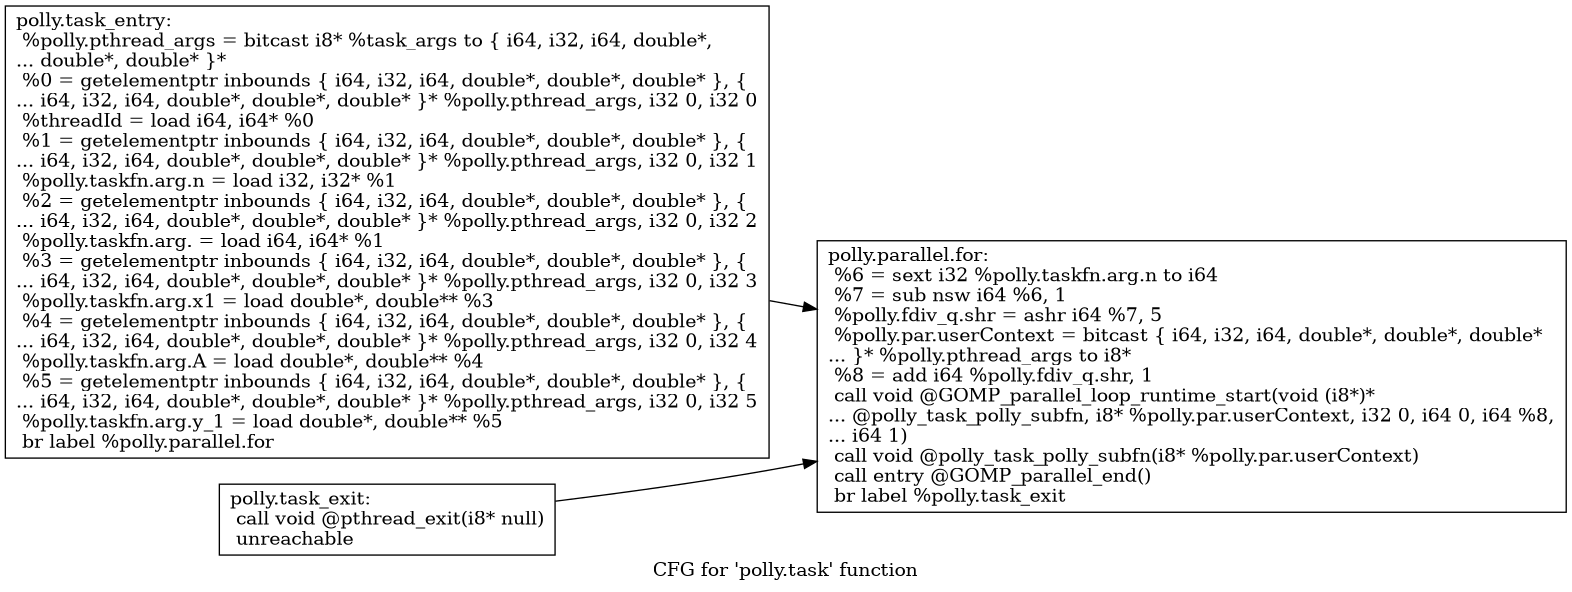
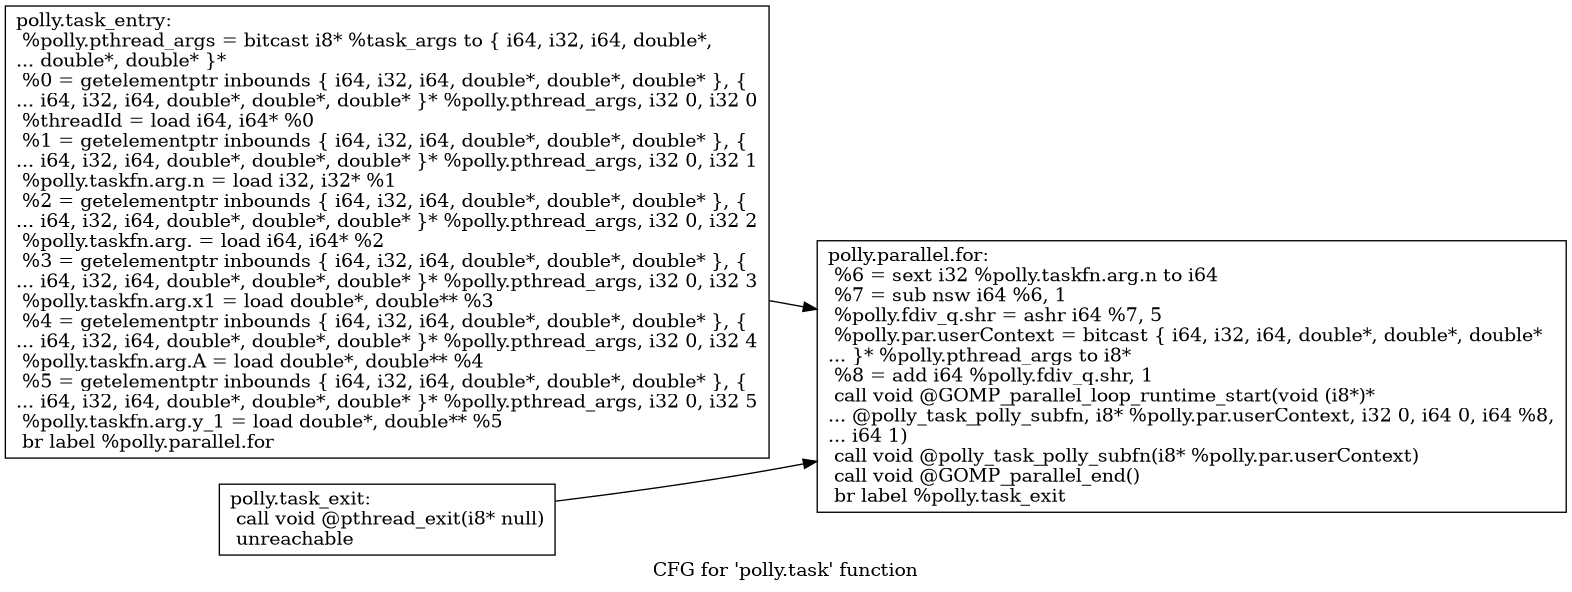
node "polly.task_entry:": text "%polly.taskfn.arg. = load i64, i64* %1" -> "%polly.taskfn.arg. = load i64, i64* %2"
node "polly.parallel.for:": text "call entry @GOMP_parallel_end()" -> "call void @GOMP_parallel_end()"
